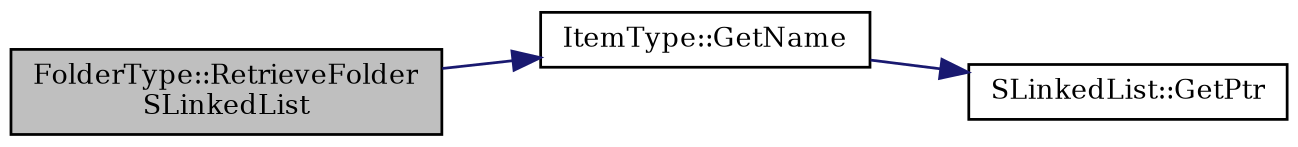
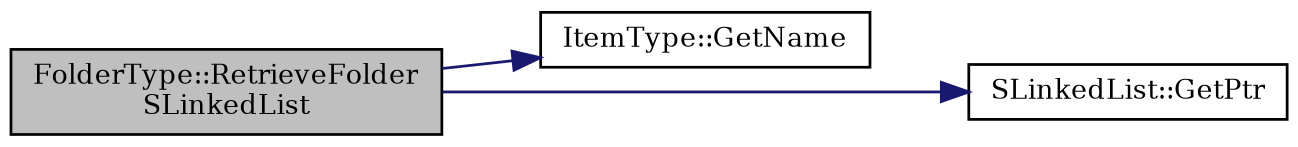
edge "ItemType::GetName" -> "SLinkedList::GetPtr": now "FolderType::RetrieveFolder SLinkedList" -> "SLinkedList::GetPtr"
